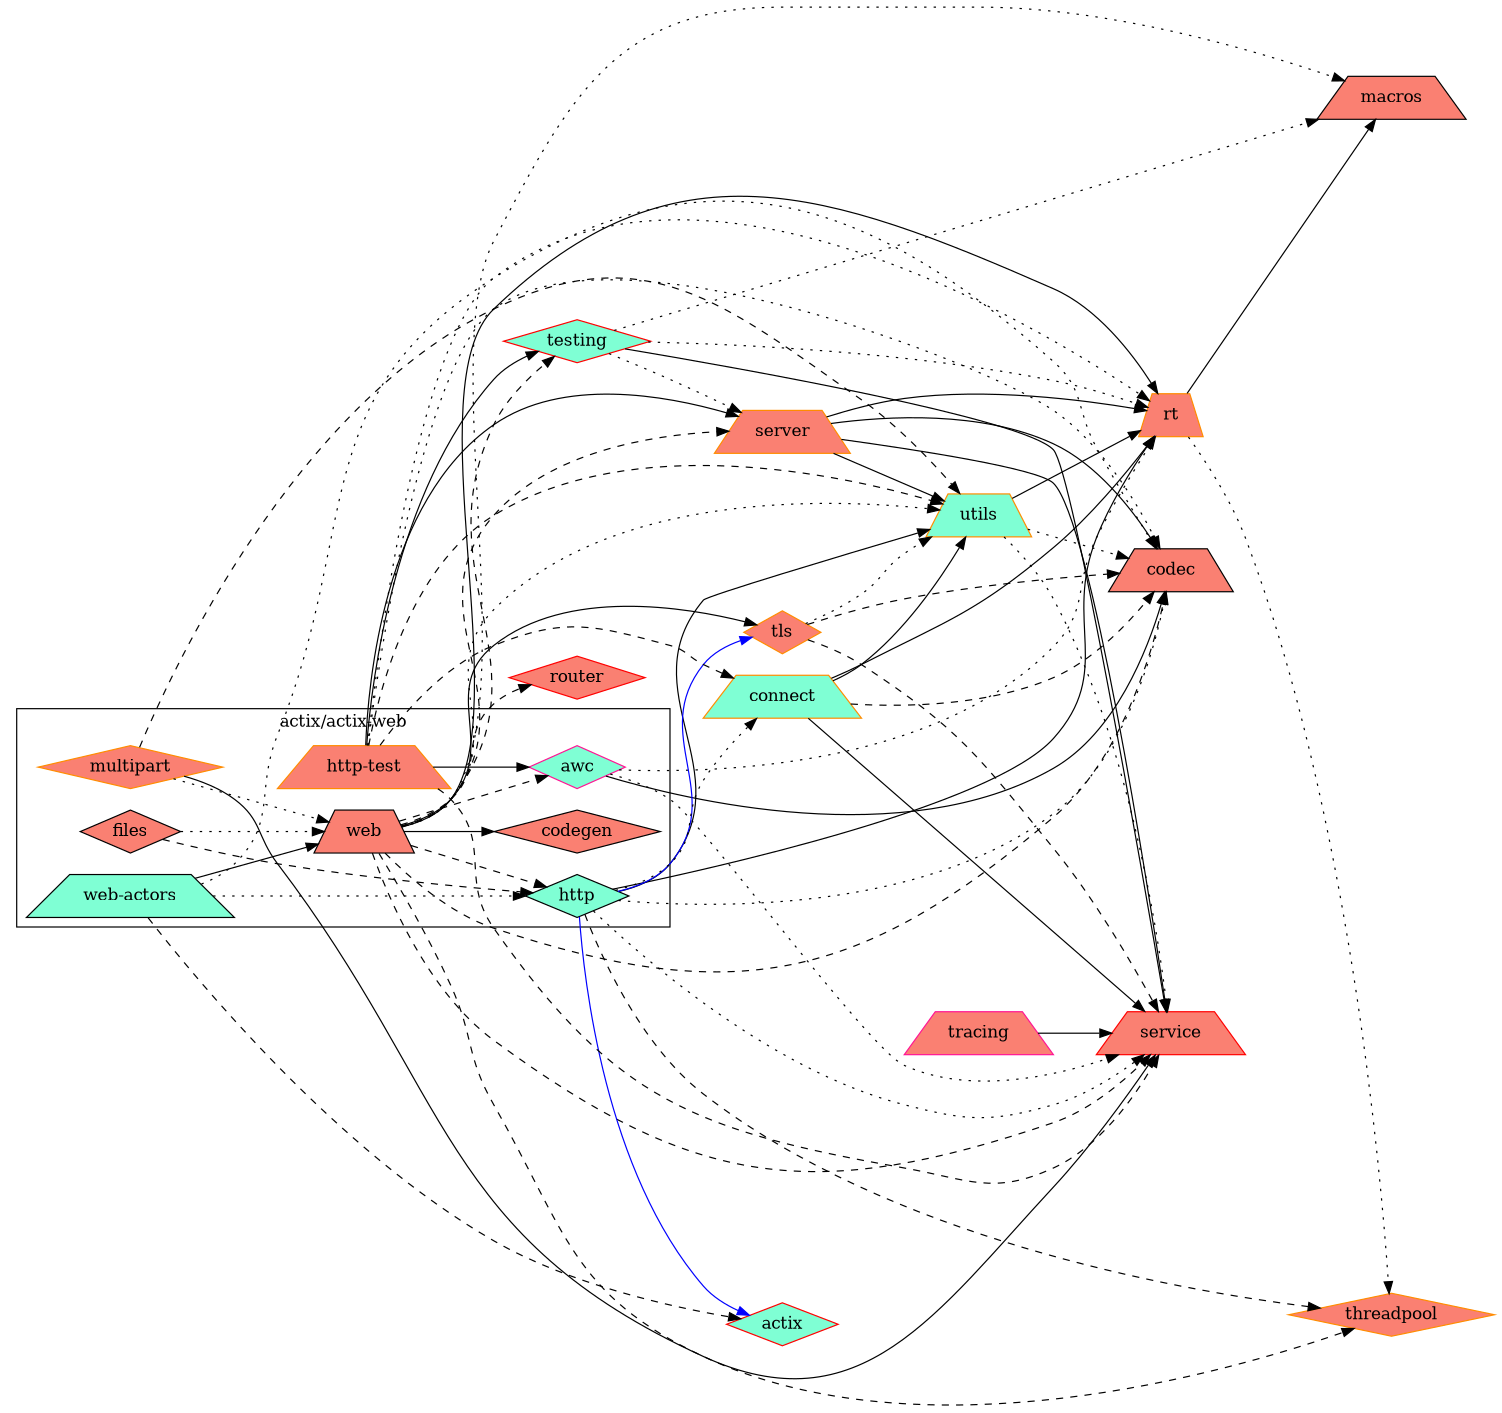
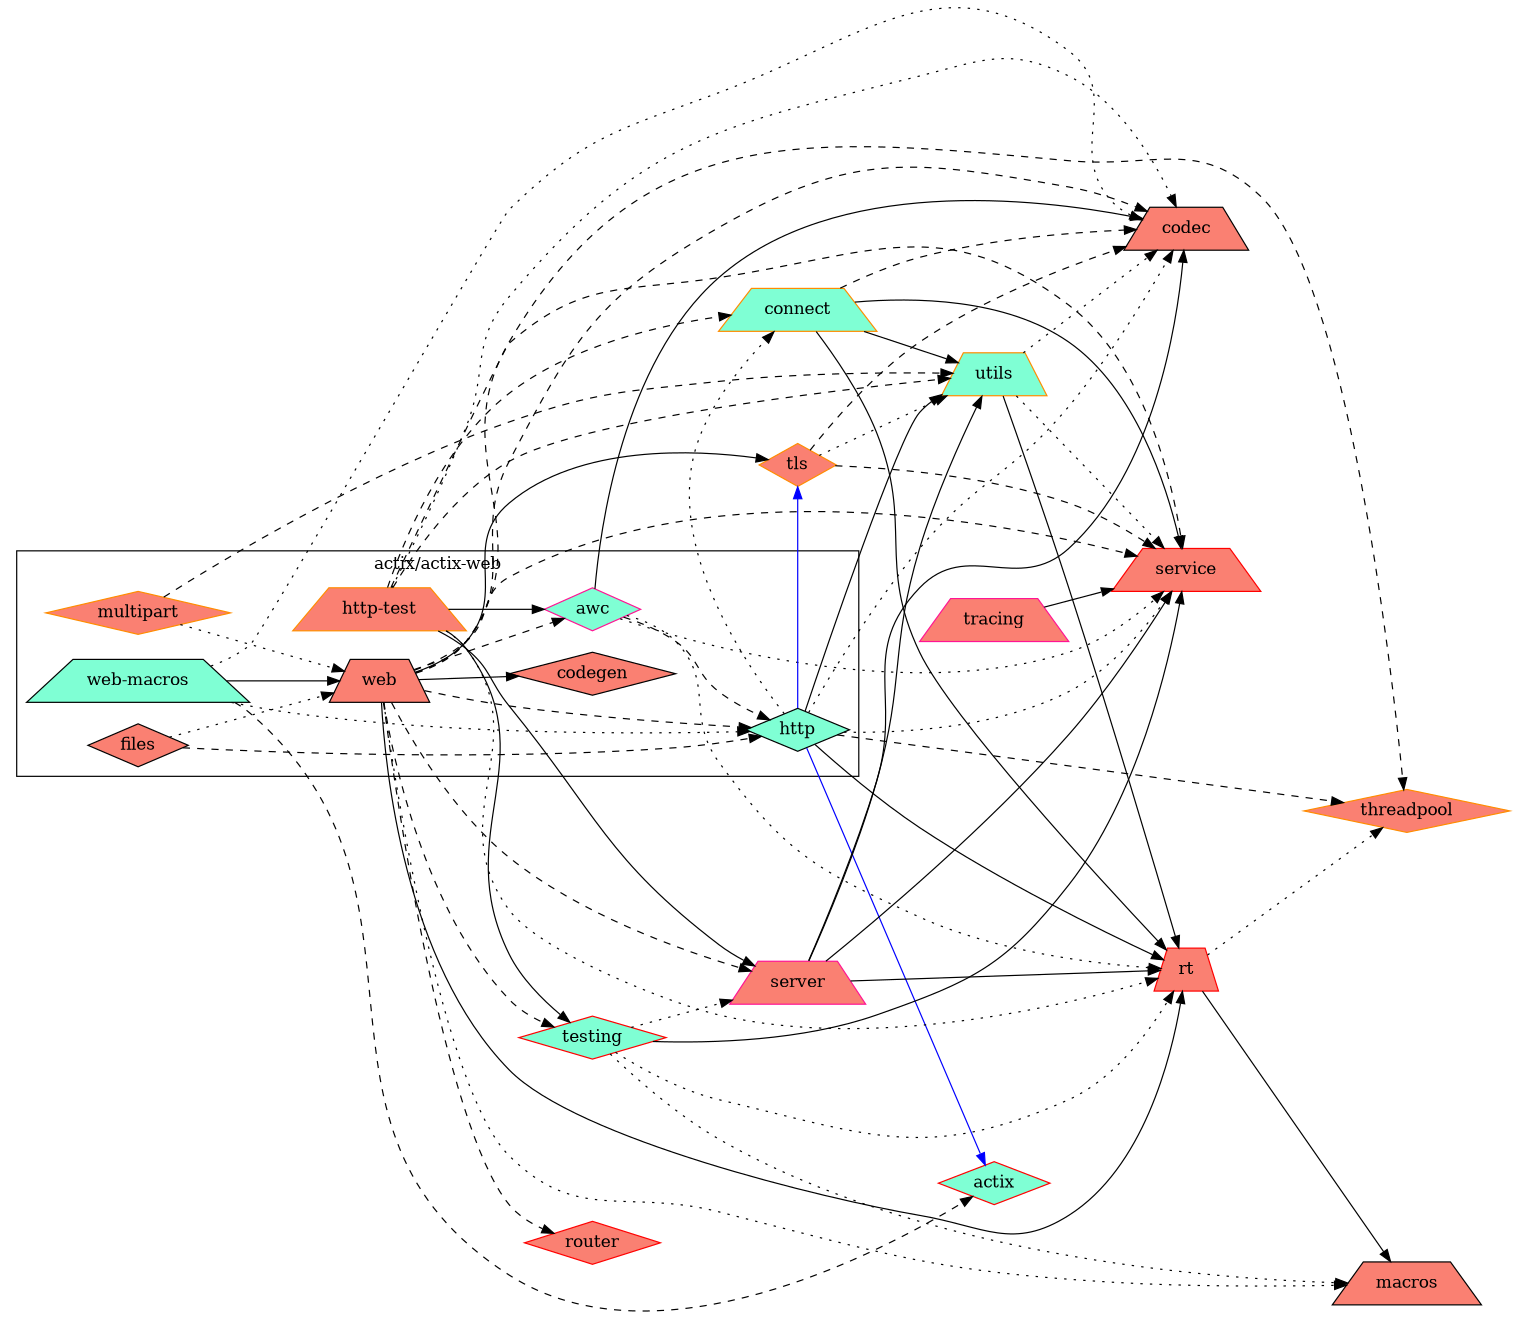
node "rt": color darkorange -> red
node "server": color darkorange -> deeppink
edge "web" -> "utils": removed
edge "awc" -> "http": added
node "web-actors": label "web-actors" -> "web-macros"
edge "multipart" -> "service": removed
